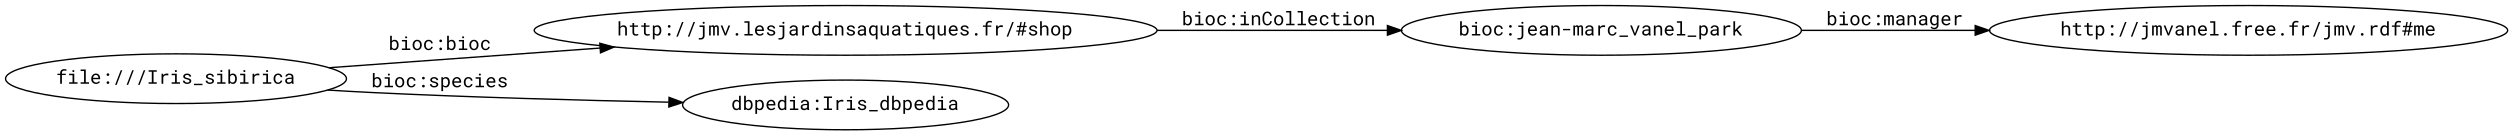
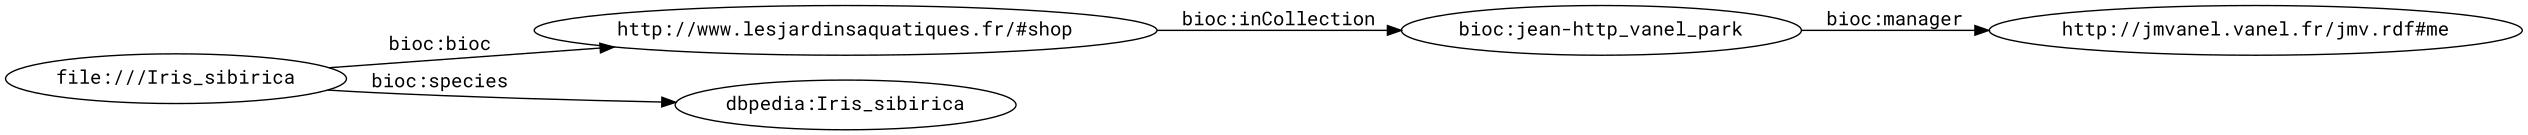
node "http://jmv.lesjardinsaquatiques.fr/#shop": label "http://jmv.lesjardinsaquatiques.fr/#shop" -> "http://www.lesjardinsaquatiques.fr/#shop"
node "bioc:jean-marc_vanel_park": label "bioc:jean-marc_vanel_park" -> "bioc:jean-http_vanel_park"
node "http://jmvanel.free.fr/jmv.rdf#me": label "http://jmvanel.free.fr/jmv.rdf#me" -> "http://jmvanel.vanel.fr/jmv.rdf#me"
node "dbpedia:Iris_dbpedia": label "dbpedia:Iris_dbpedia" -> "dbpedia:Iris_sibirica"
